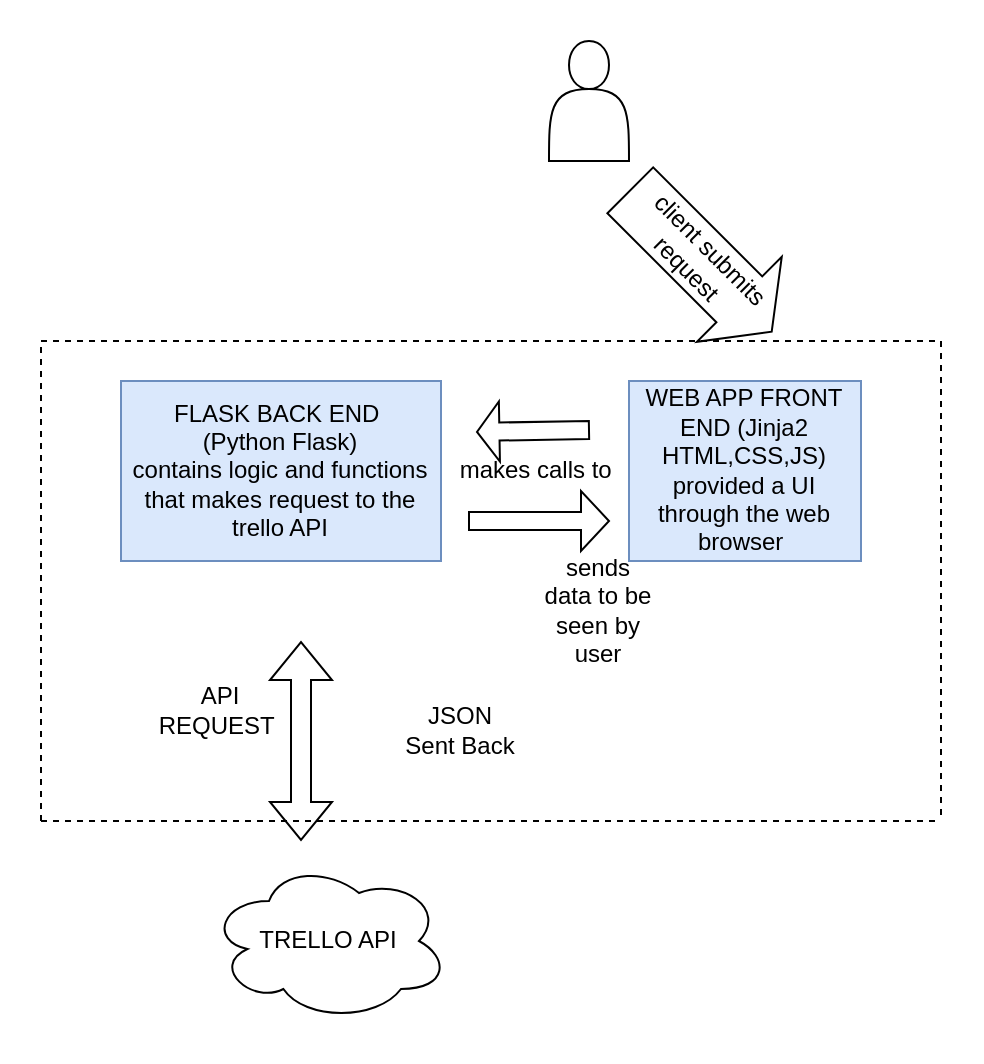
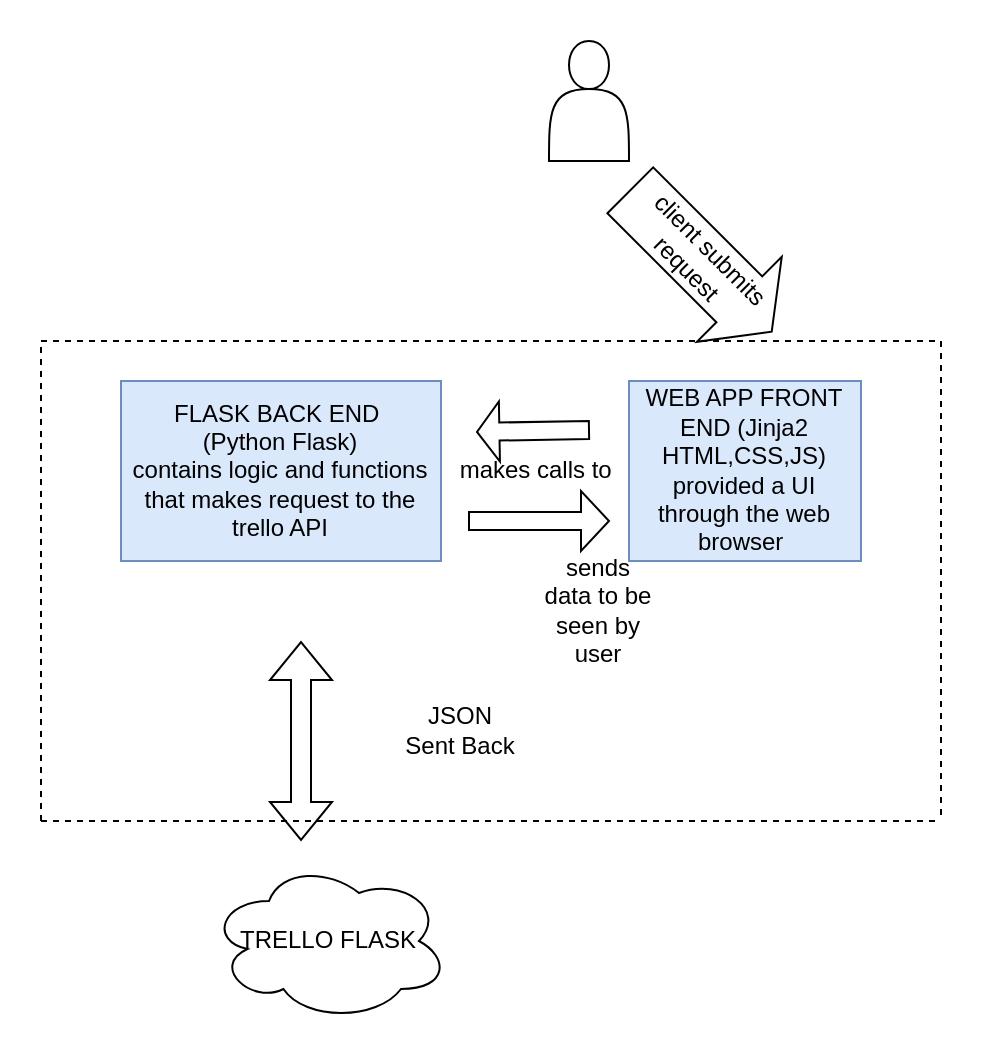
node "API REQUEST": removed
node "TRELLO API": label "TRELLO API" -> "TRELLO FLASK"
